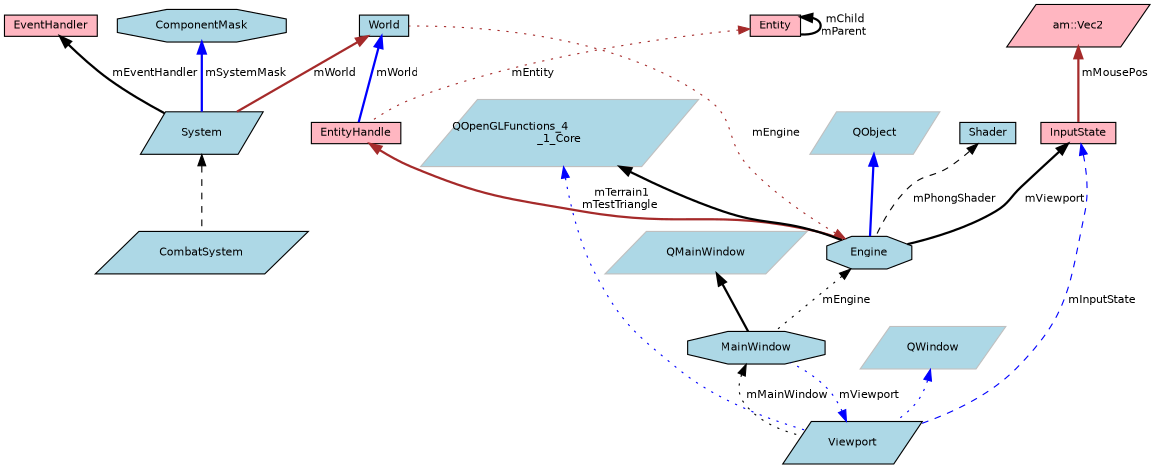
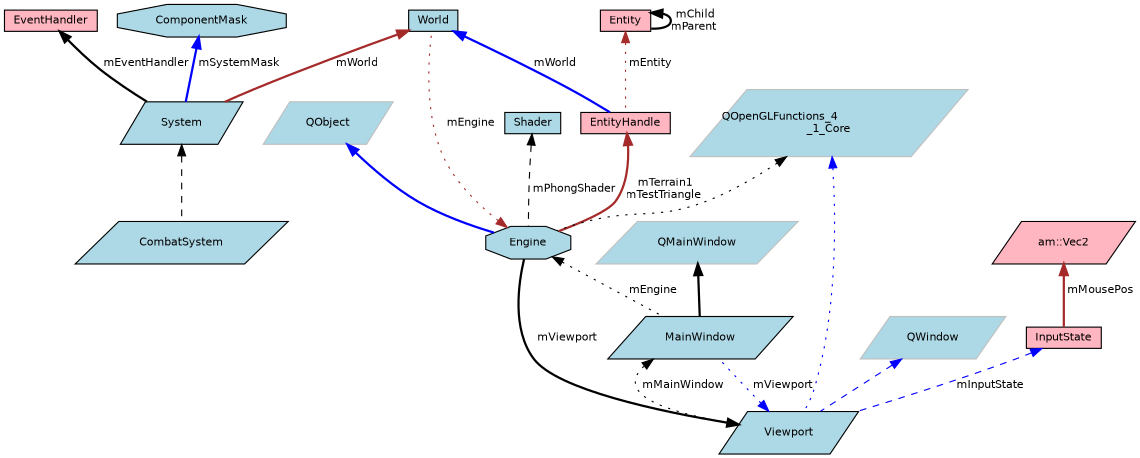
edge "Engine" -> "QOpenGLFunctions_4 _1_Core": style bold -> dotted
edge "Engine" -> "InputState": now "Engine" -> "Viewport"
node "MainWindow": shape octagon -> parallelogram
edge "Viewport" -> "QWindow": style dotted -> dashed
